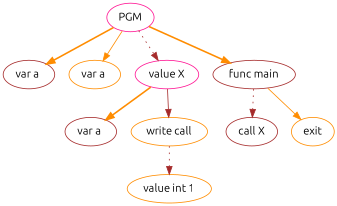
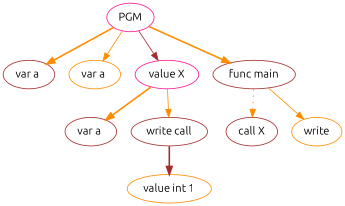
edge "PGM" -> "value X": style dotted -> solid
edge "value X" -> "write call": color brown -> darkorange
edge "func main" -> "call X": color brown -> darkorange
node "write call": color darkorange -> brown
node "exit": label "exit" -> "write"
edge "write call" -> "value int 1": style dotted -> bold
